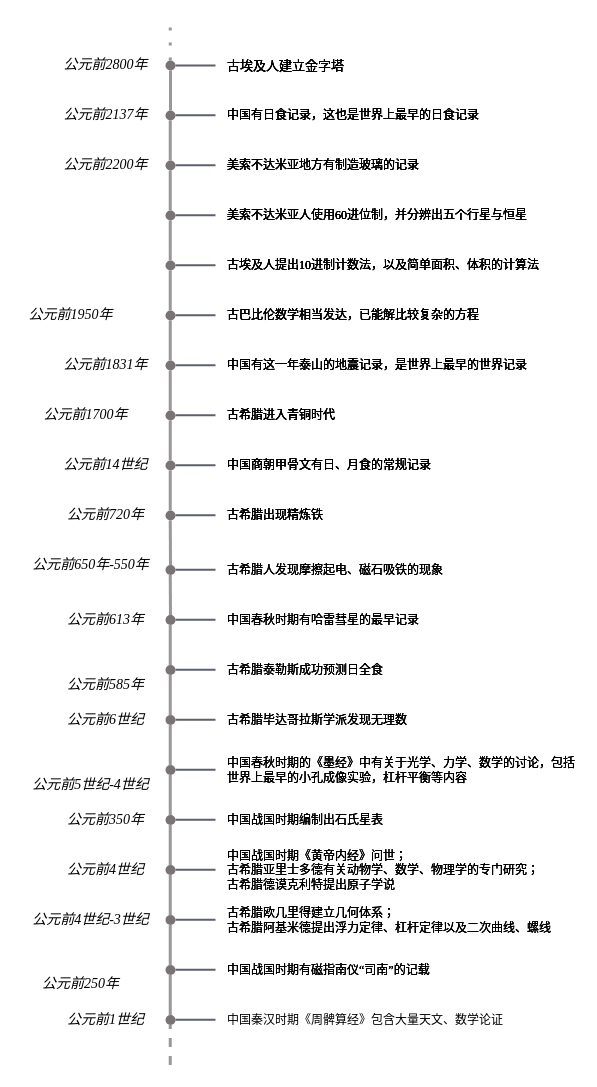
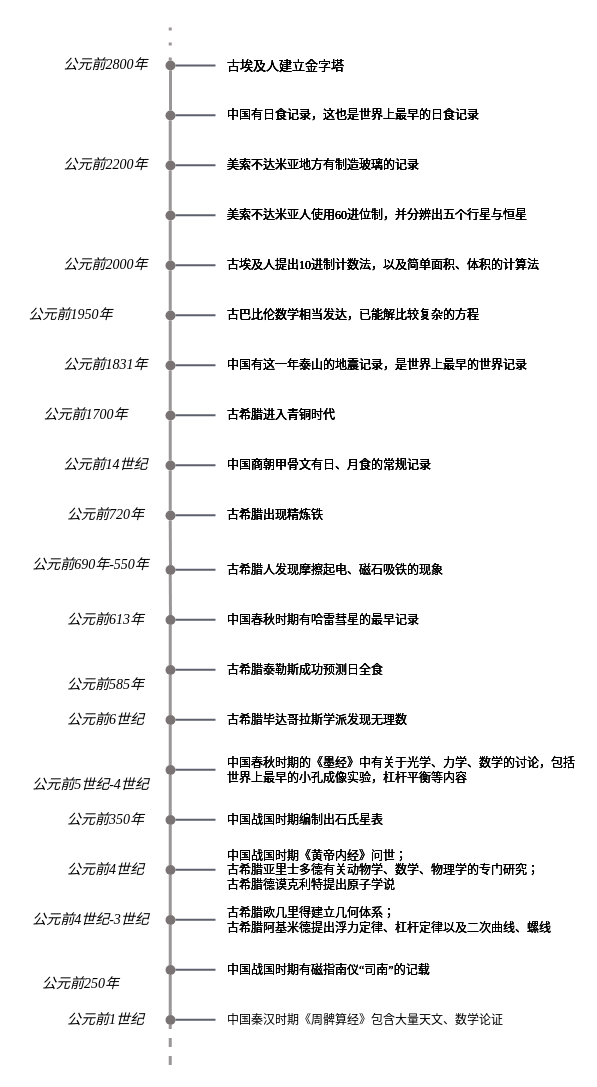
node "公元前2137年": removed
node "公元前2000年": added
node "公元前650年-550年": label "公元前650年-550年" -> "公元前690年-550年"
